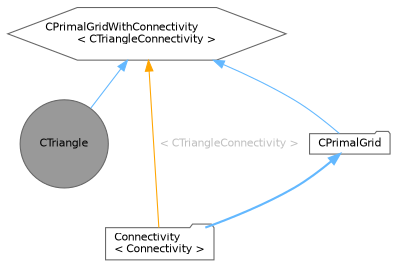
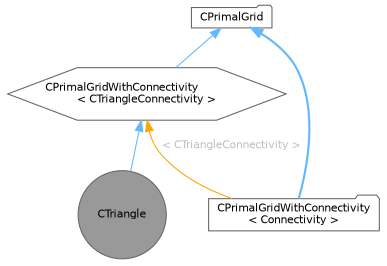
edge "CPrimalGrid" -> "CPrimalGridWithConnectivity < CTriangleConnectivity >": reversed
node "Connectivity < Connectivity >": label "Connectivity < Connectivity >" -> "CPrimalGridWithConnectivity < Connectivity >"
